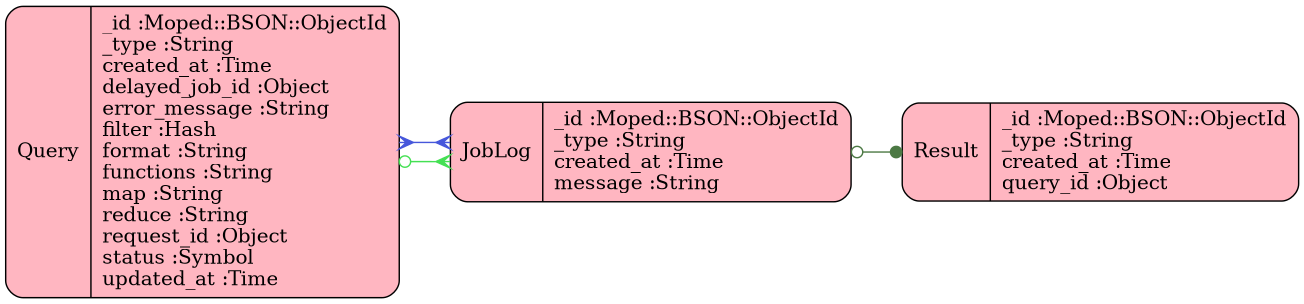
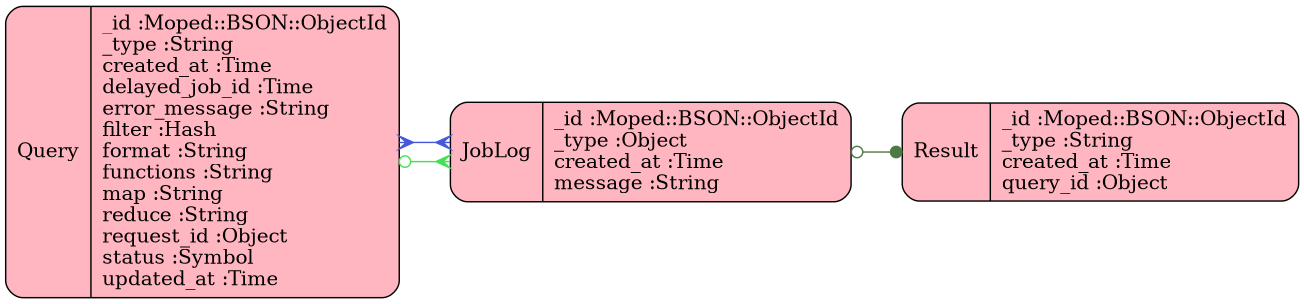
node "Query": text "delayed_job_id :Object" -> "delayed_job_id :Time"
node "JobLog": text "_type :String" -> "_type :Object"
